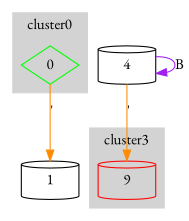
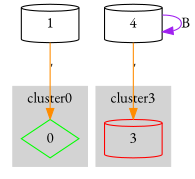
edge "0" -> "1": reversed
node "9": label "9" -> "3"
